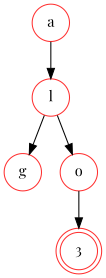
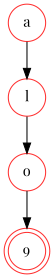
node "g": removed
node "3": label "3" -> "9"
